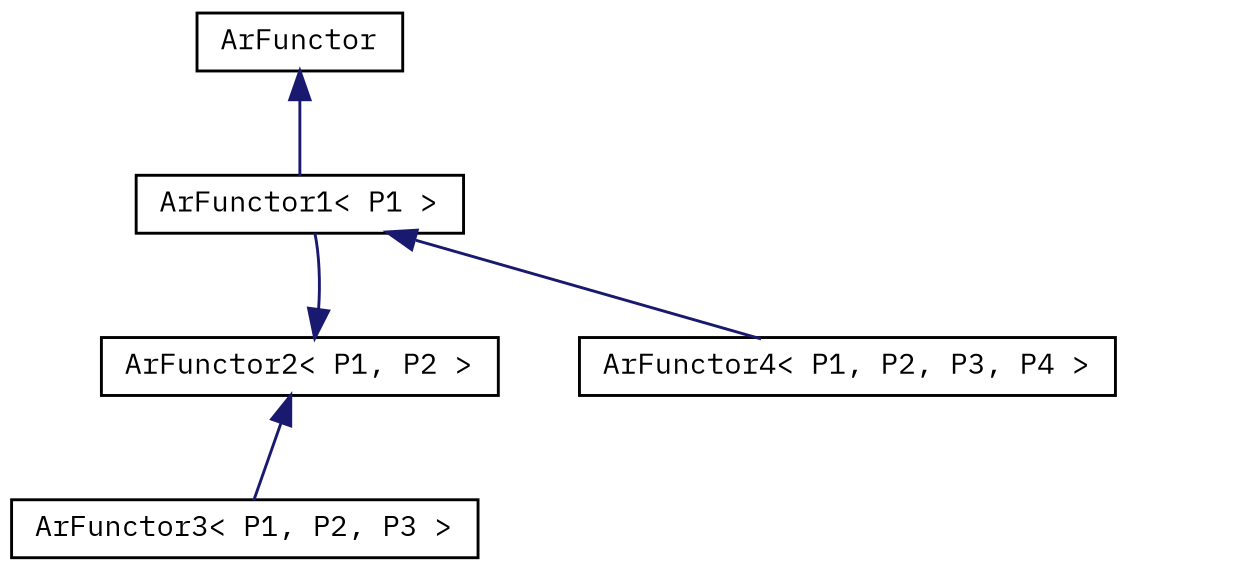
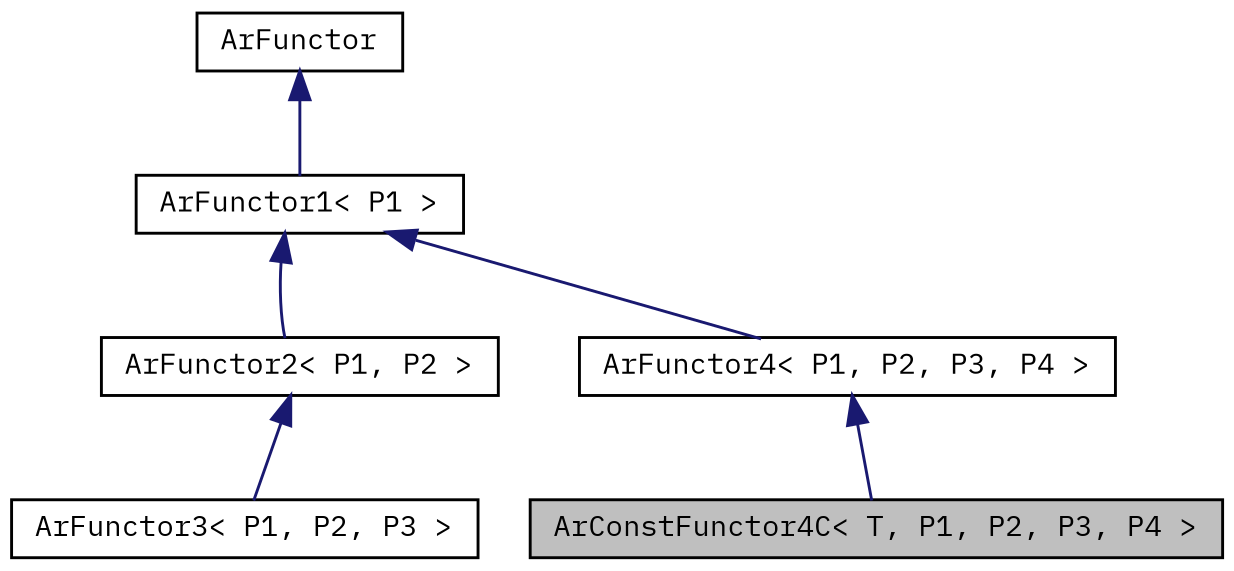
edge "ArFunctor1< P1 >" -> "ArFunctor2< P1, P2 >": reversed
node "ArConstFunctor4C< T, P1, P2, P3, P4 >": added
